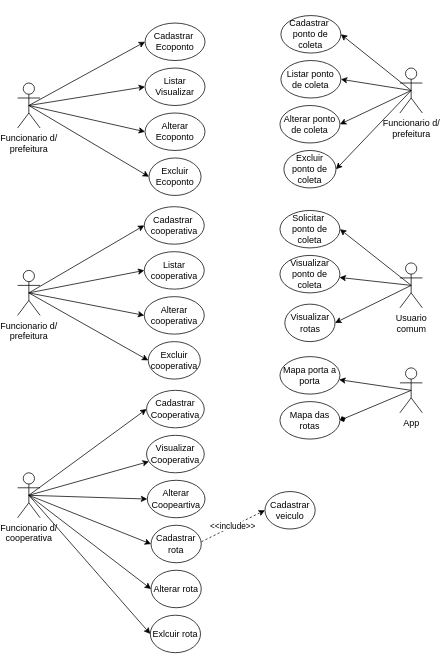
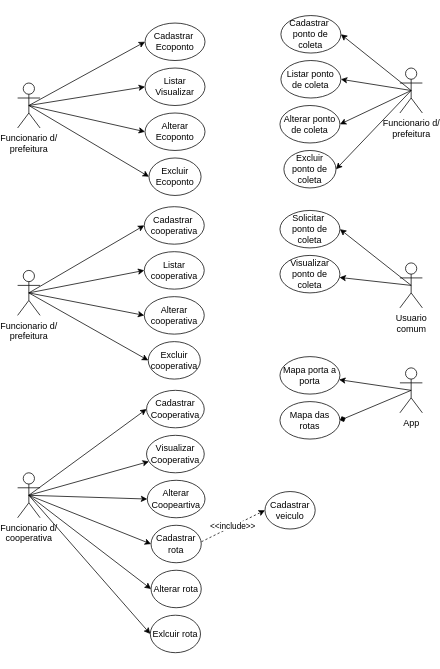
edge "Usuario comum" -> "Visualizar rotas": removed
node "Visualizar rotas": removed
